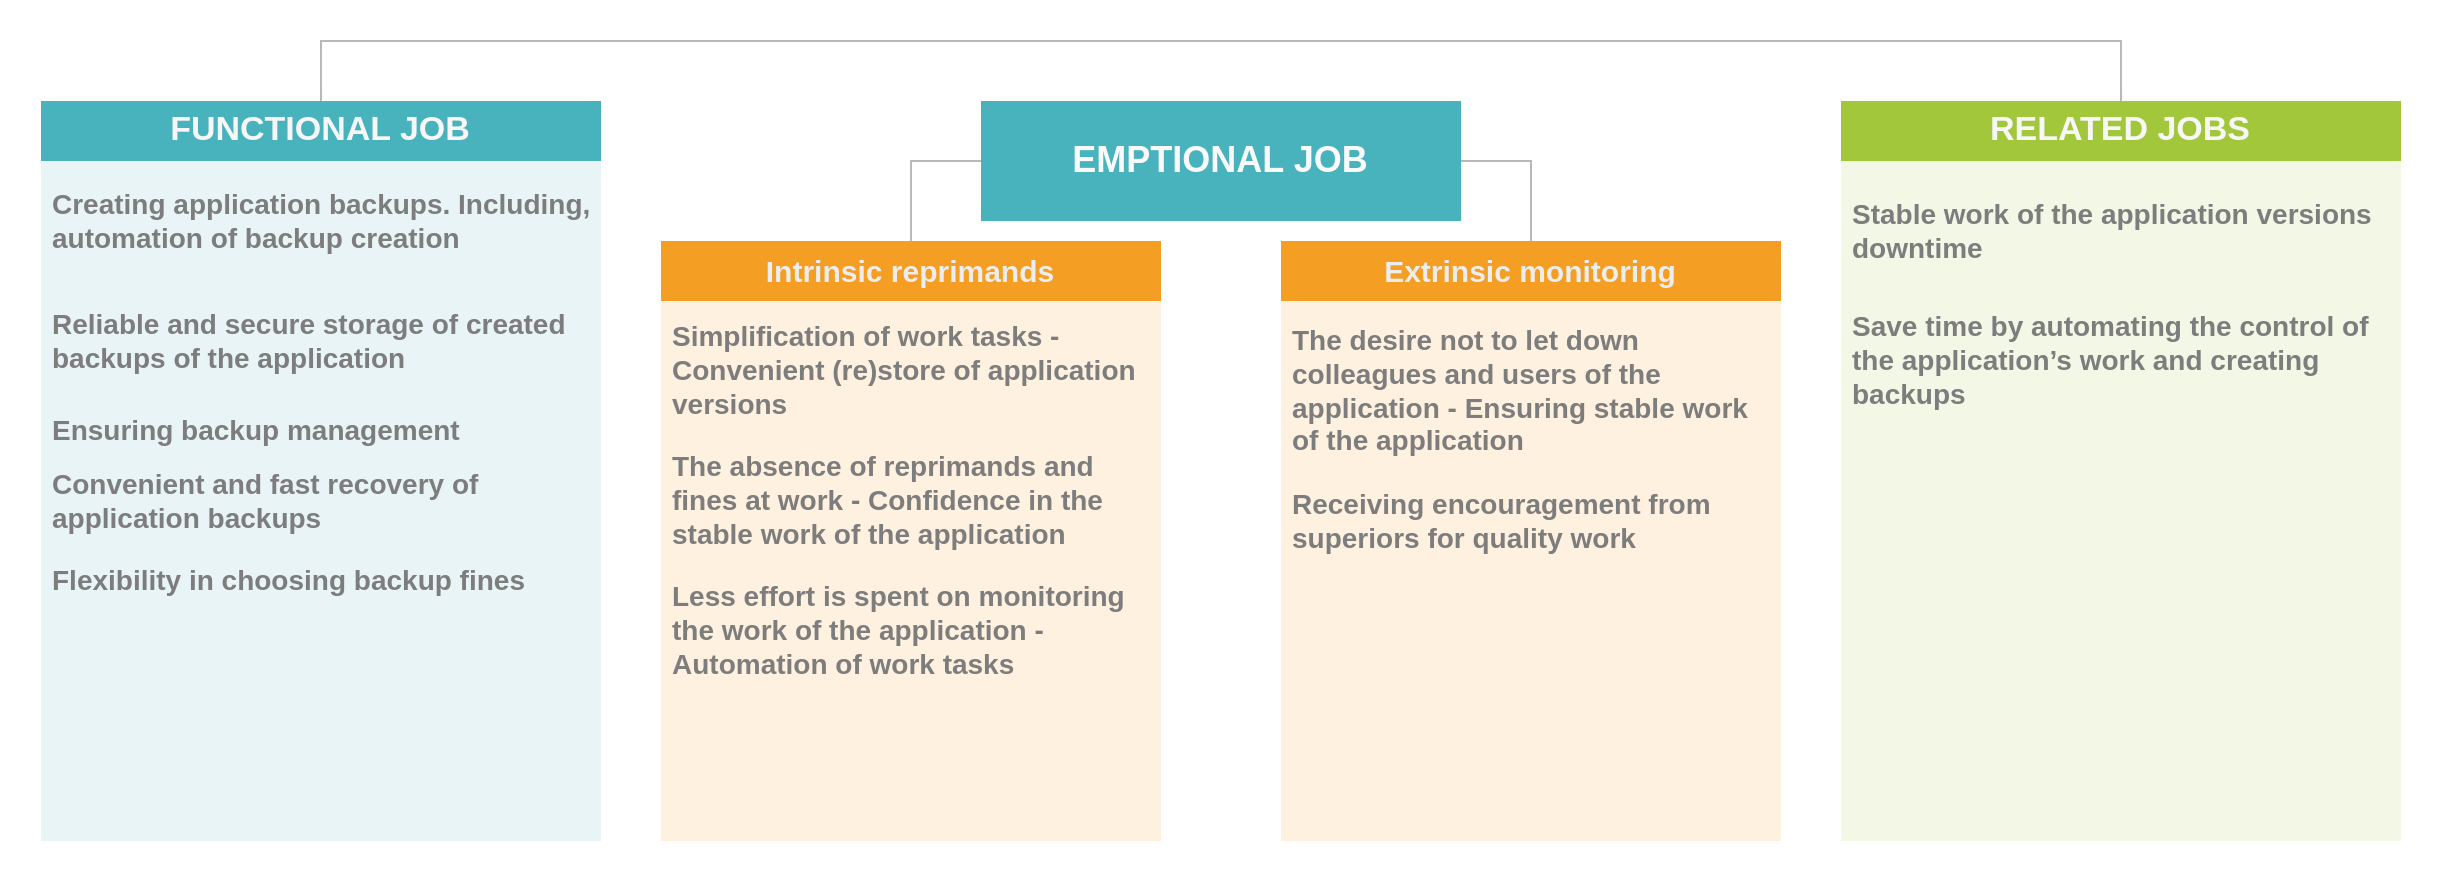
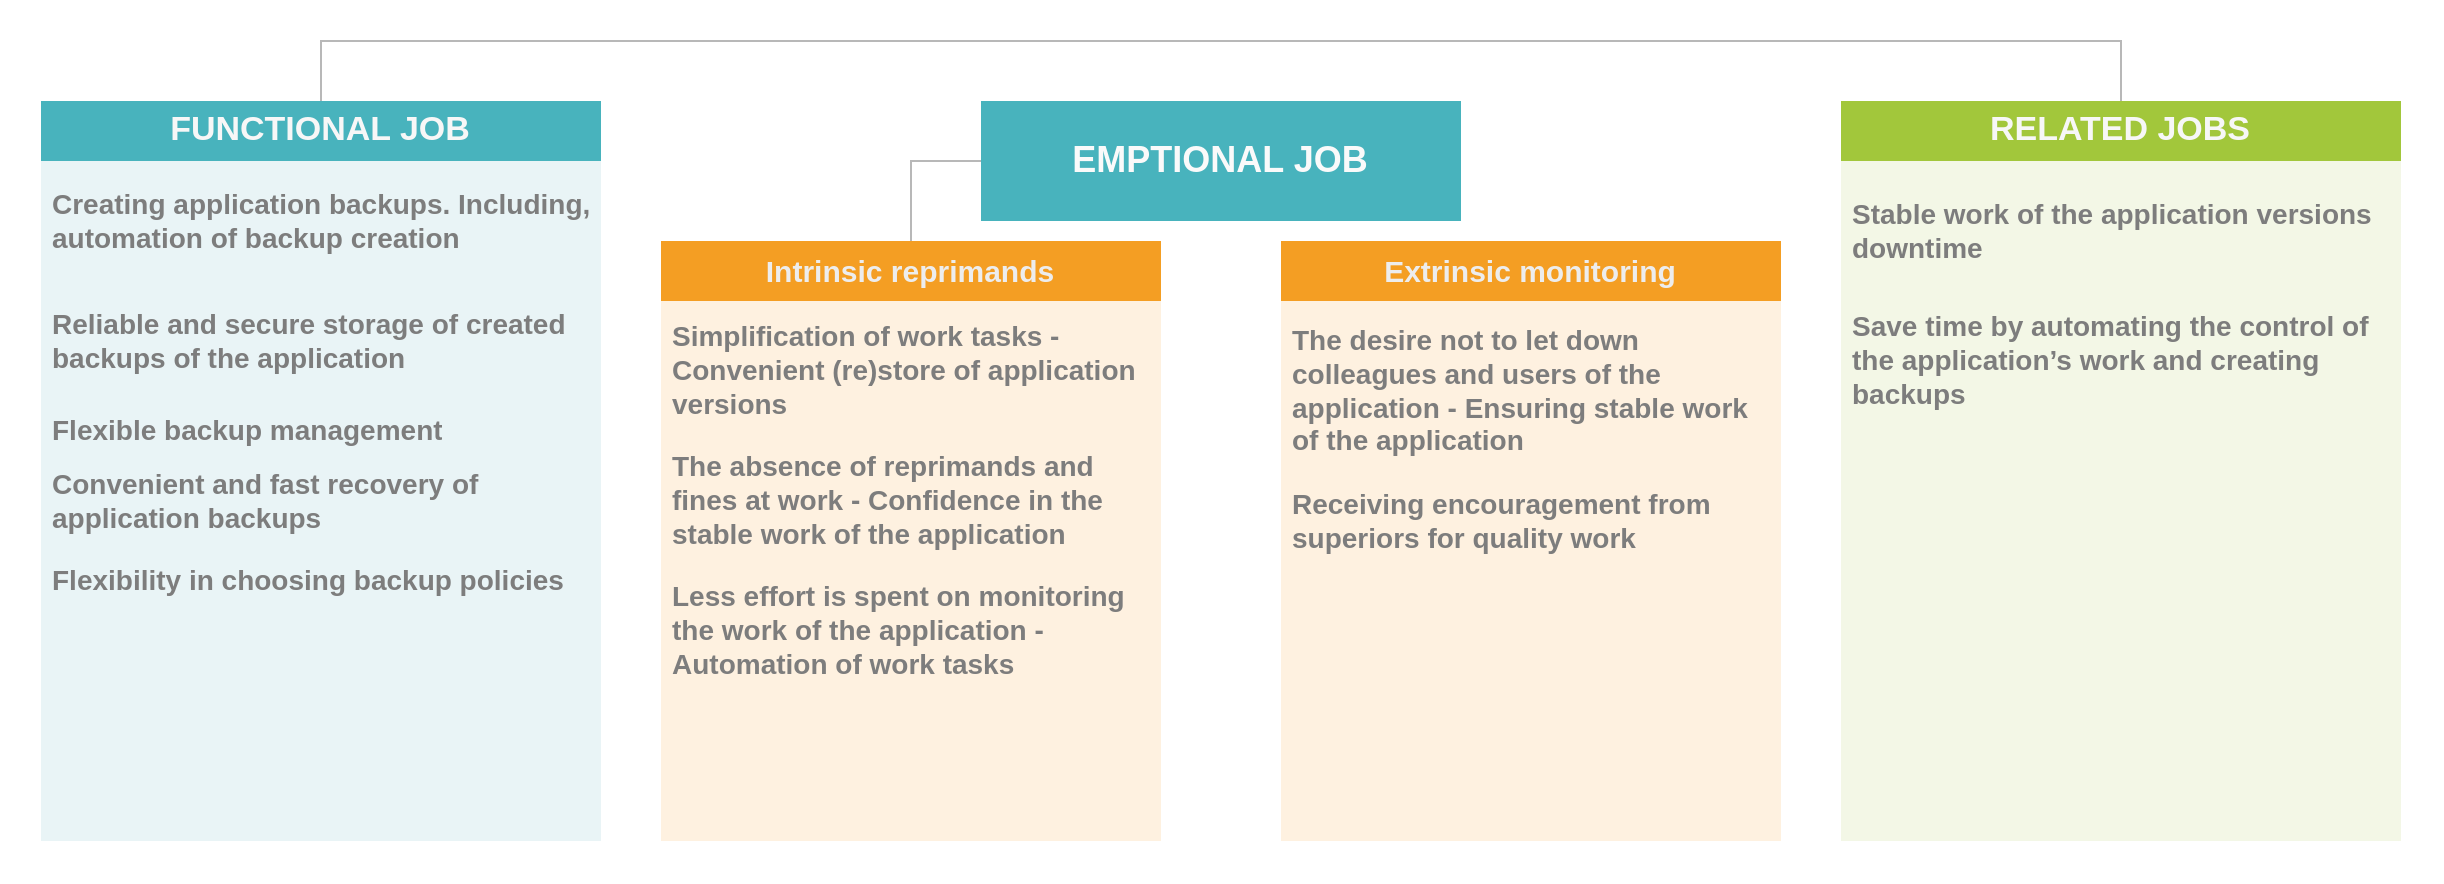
edge "EMPTIONAL JOB" -- "Extrinsic monitoring": removed
node "Ensuring backup management": label "Ensuring backup management" -> "Flexible backup management"
node "Flexibility in choosing backup fines": label "Flexibility in choosing backup fines" -> "Flexibility in choosing backup policies"
